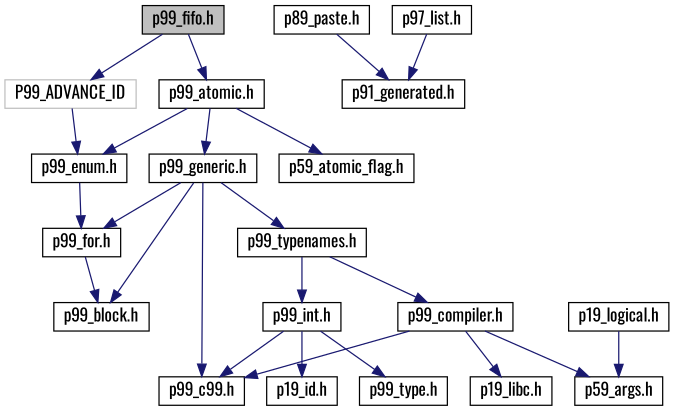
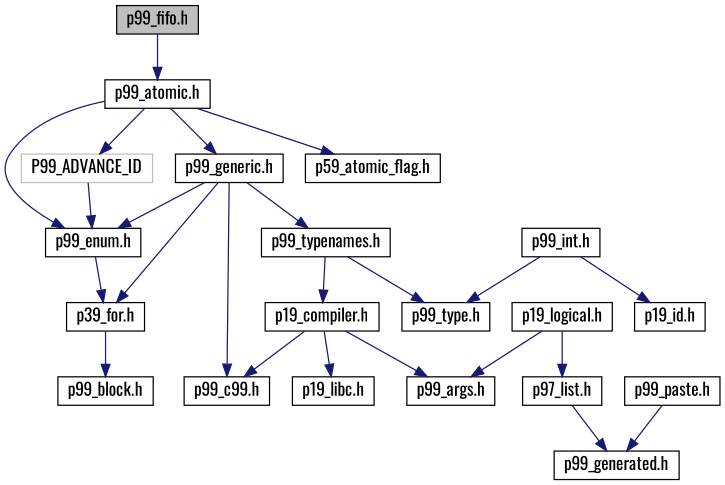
node "p89_paste.h": label "p89_paste.h" -> "p99_paste.h"
edge "p99_fifo.h" -> "P99_ADVANCE_ID": now "p99_atomic.h" -> "P99_ADVANCE_ID"
node "p91_generated.h": label "p91_generated.h" -> "p99_generated.h"
edge "p99_generic.h" -> "p99_block.h": now "p99_generic.h" -> "p99_enum.h"
node "p99_for.h": label "p99_for.h" -> "p39_for.h"
edge "p99_typenames.h" -> "p99_int.h": now "p99_typenames.h" -> "p99_type.h"
node "p99_compiler.h": label "p99_compiler.h" -> "p19_compiler.h"
edge "p19_logical.h" -> "p97_list.h": added
edge "p99_int.h" -> "p99_c99.h": removed
node "p59_args.h": label "p59_args.h" -> "p99_args.h"
